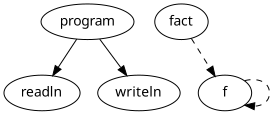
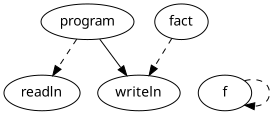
edge "program" -> "readln": style solid -> dashed
edge "fact" -> "f": now "fact" -> "writeln"
